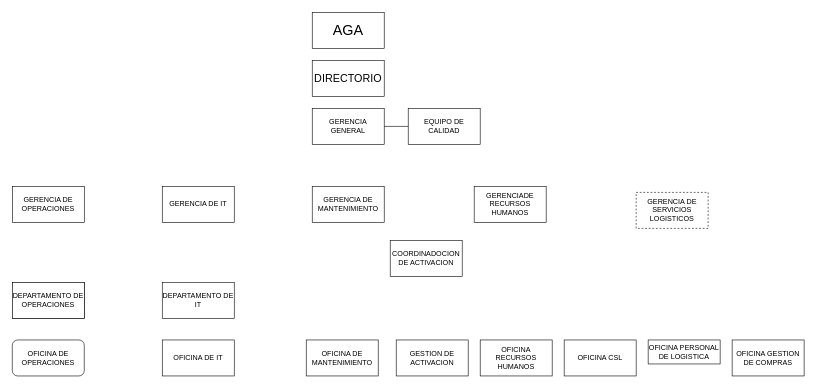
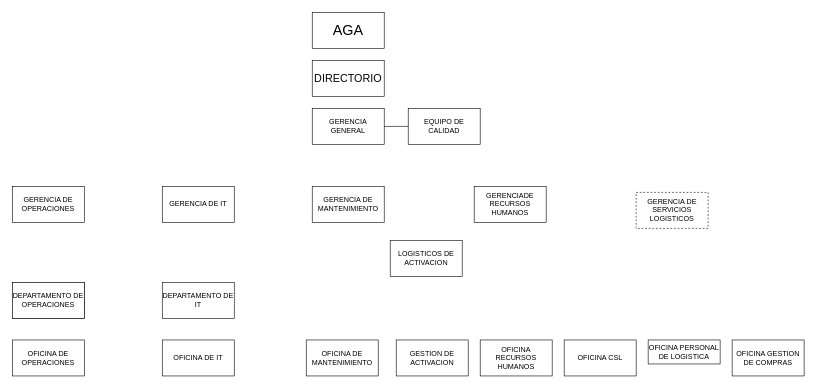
node "COORDINADOCION DE ACTIVACION": label "COORDINADOCION DE ACTIVACION" -> "LOGISTICOS DE ACTIVACION"
node "OFICINA DE OPERACIONES": shape rounded rectangle -> rectangle
